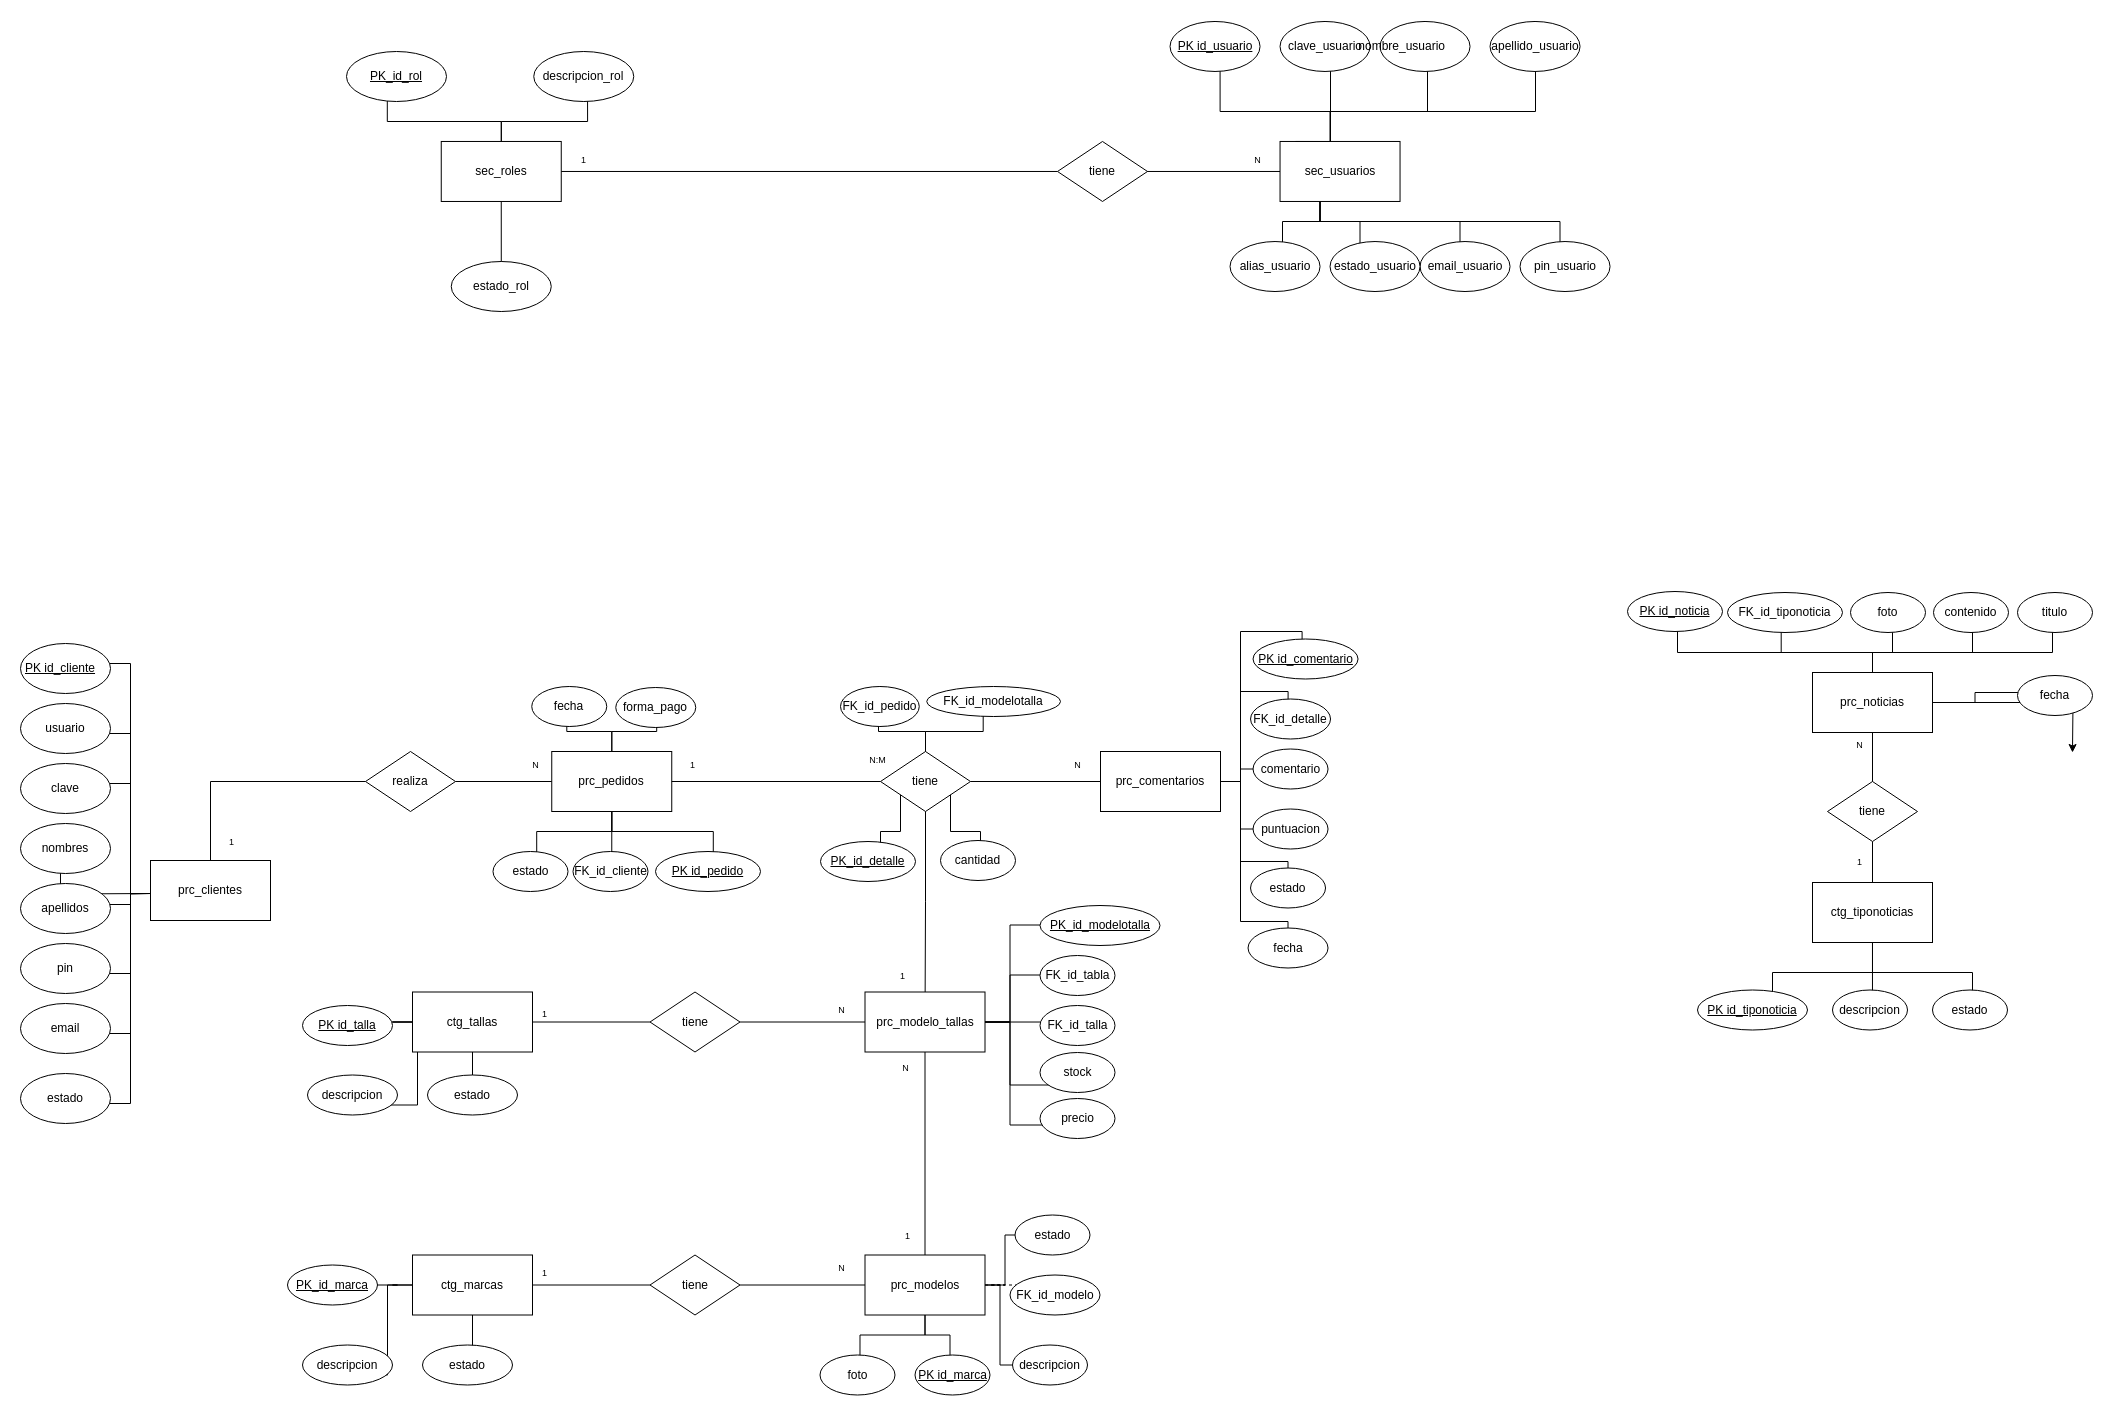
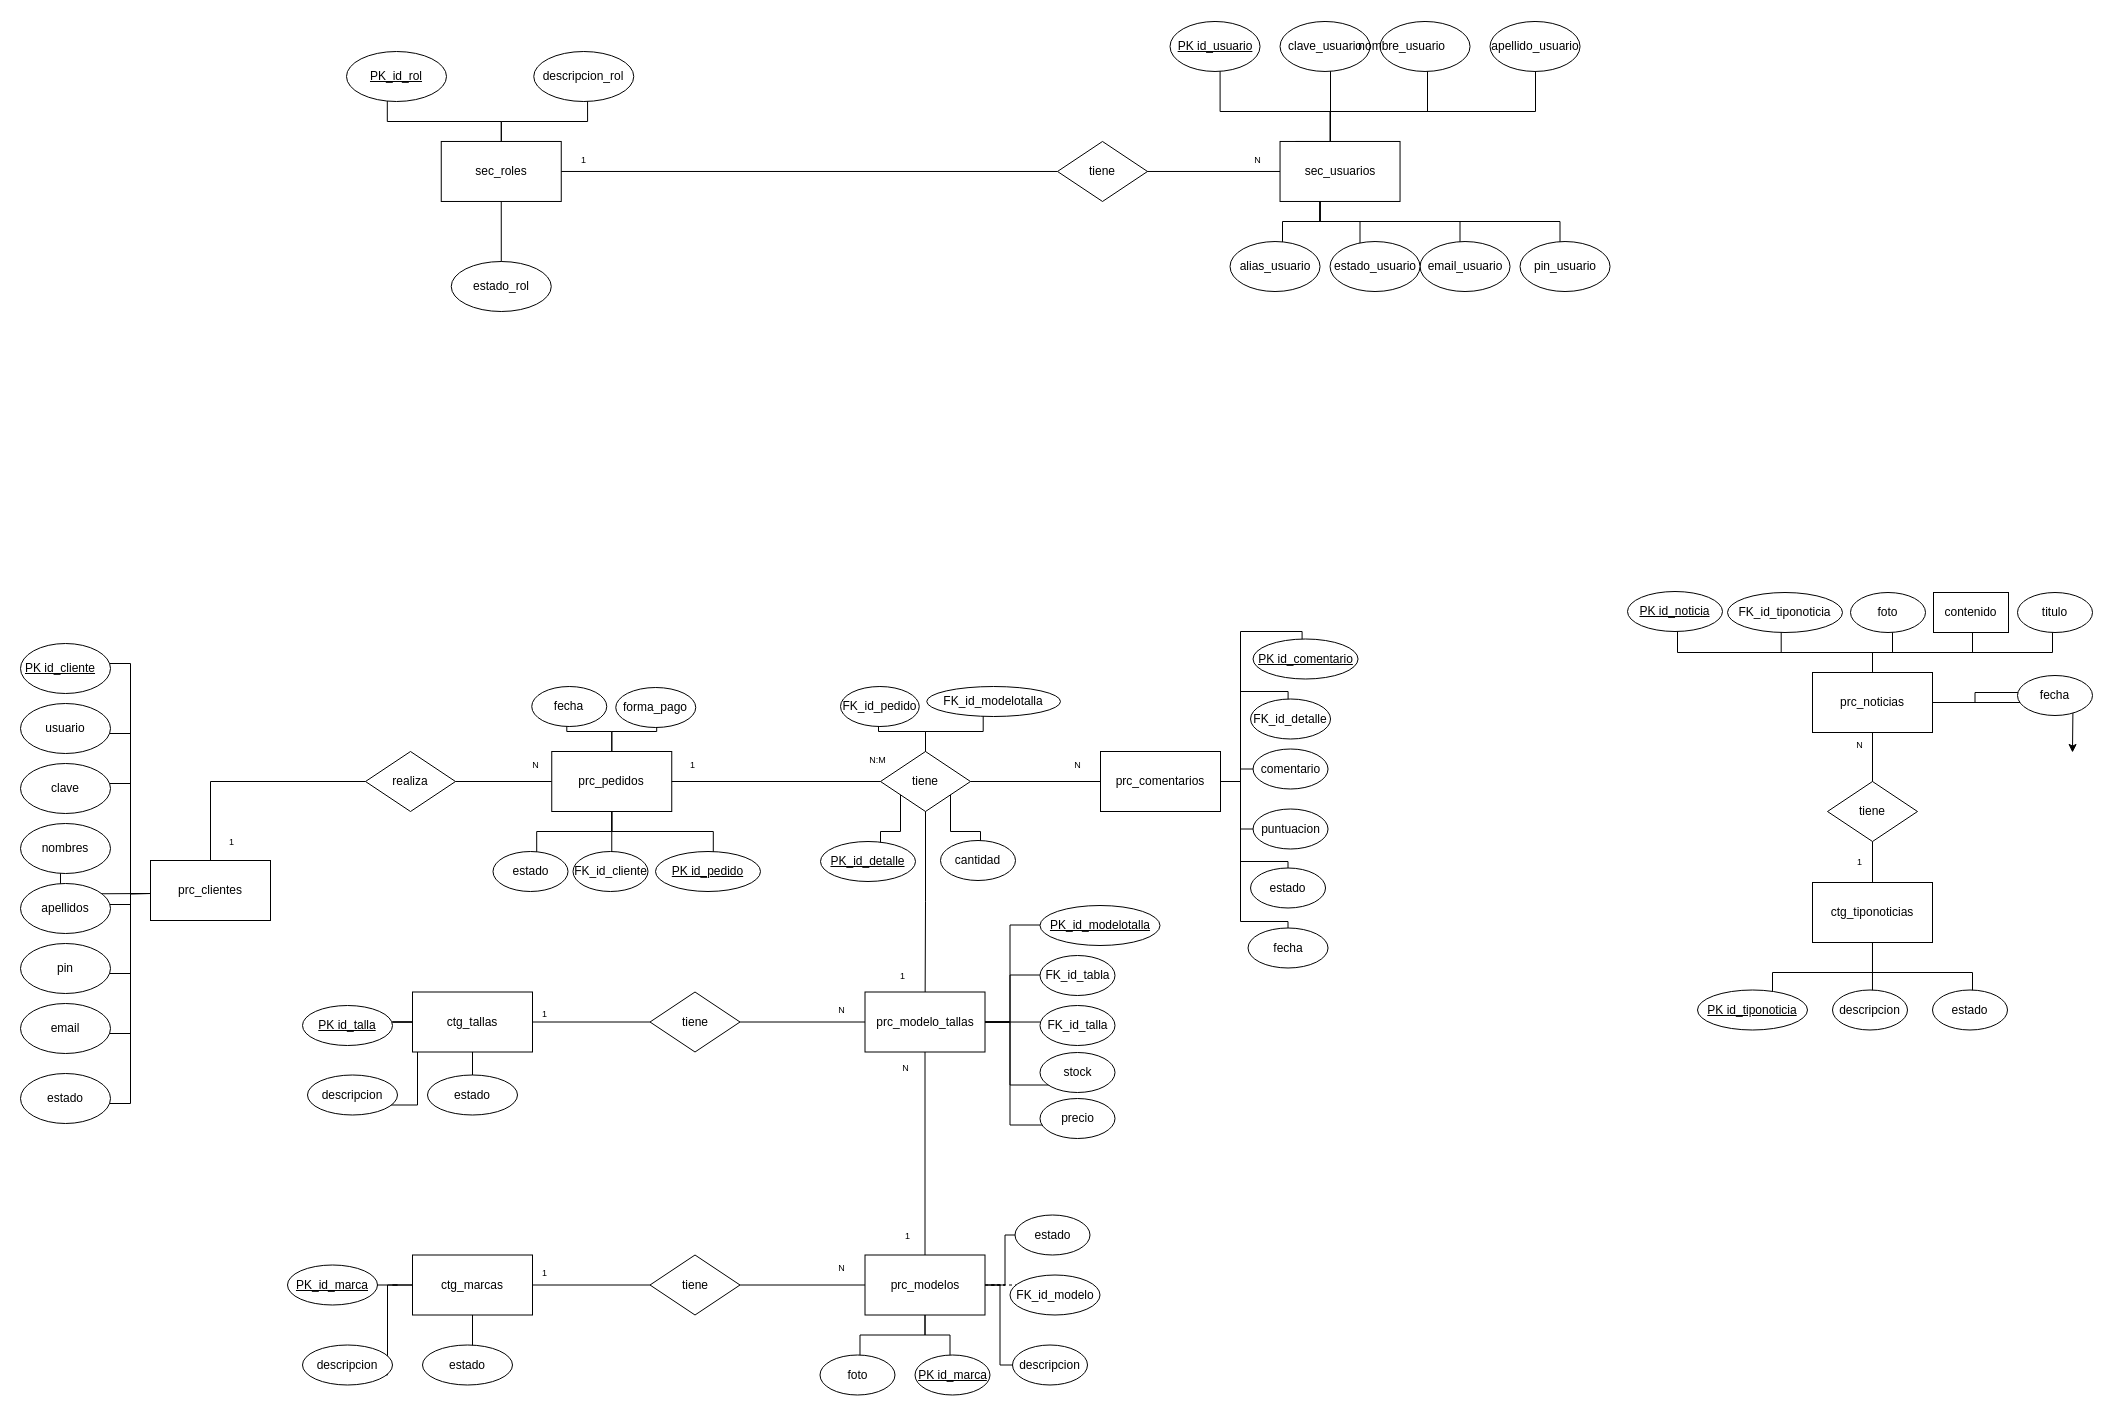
node "contenido": shape ellipse -> rectangle
